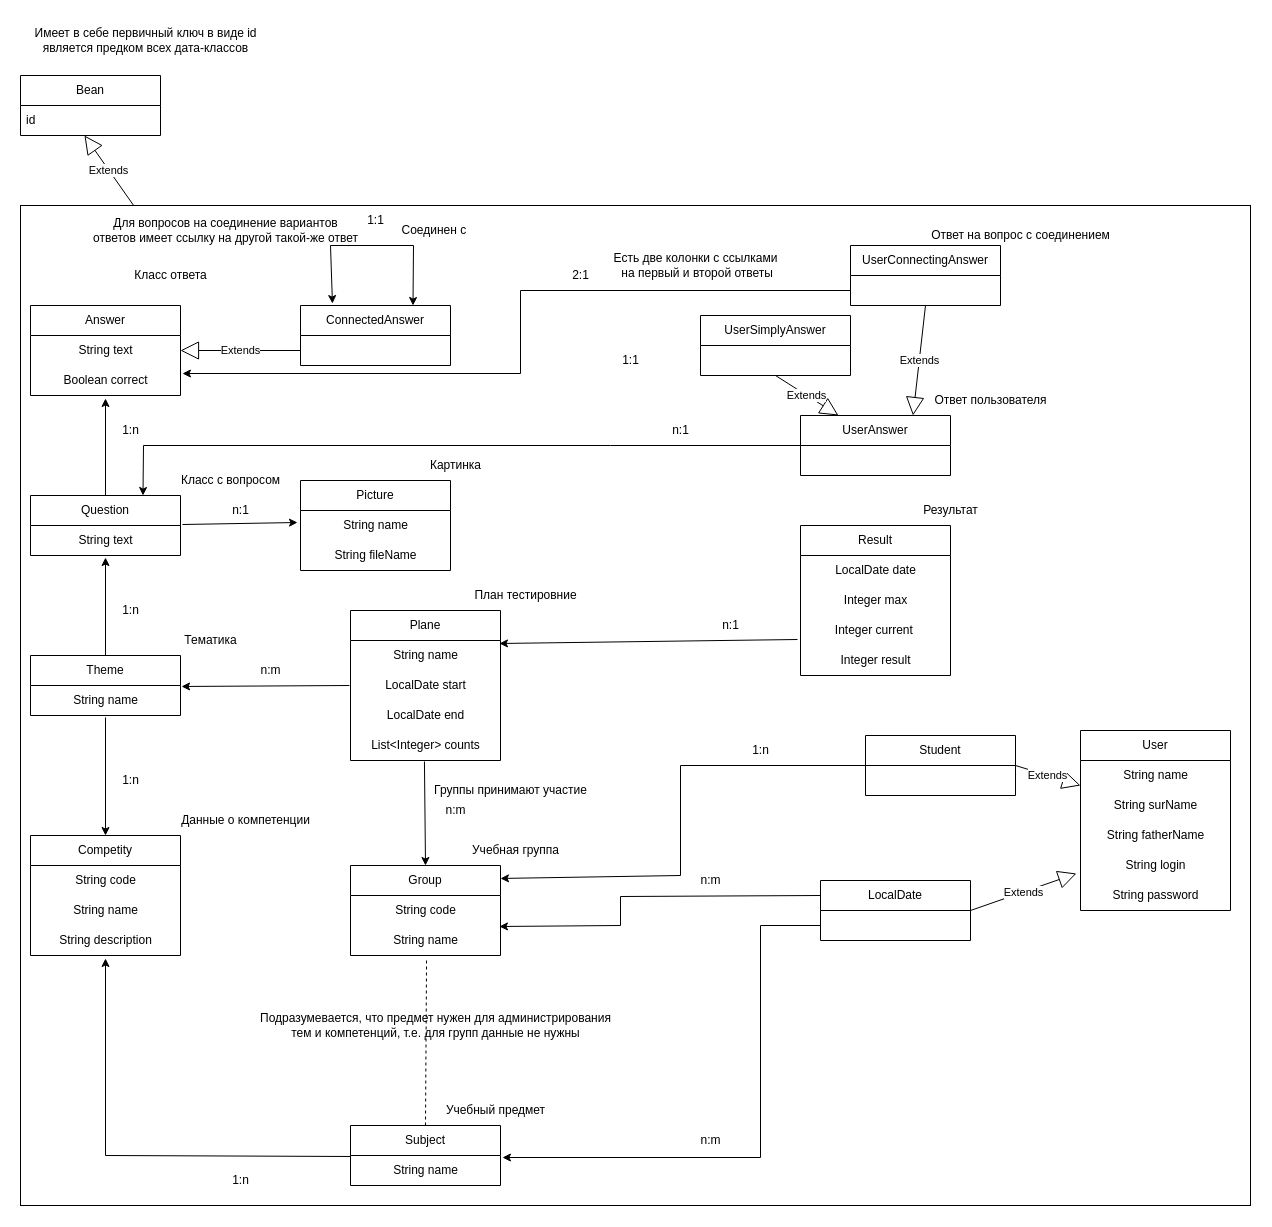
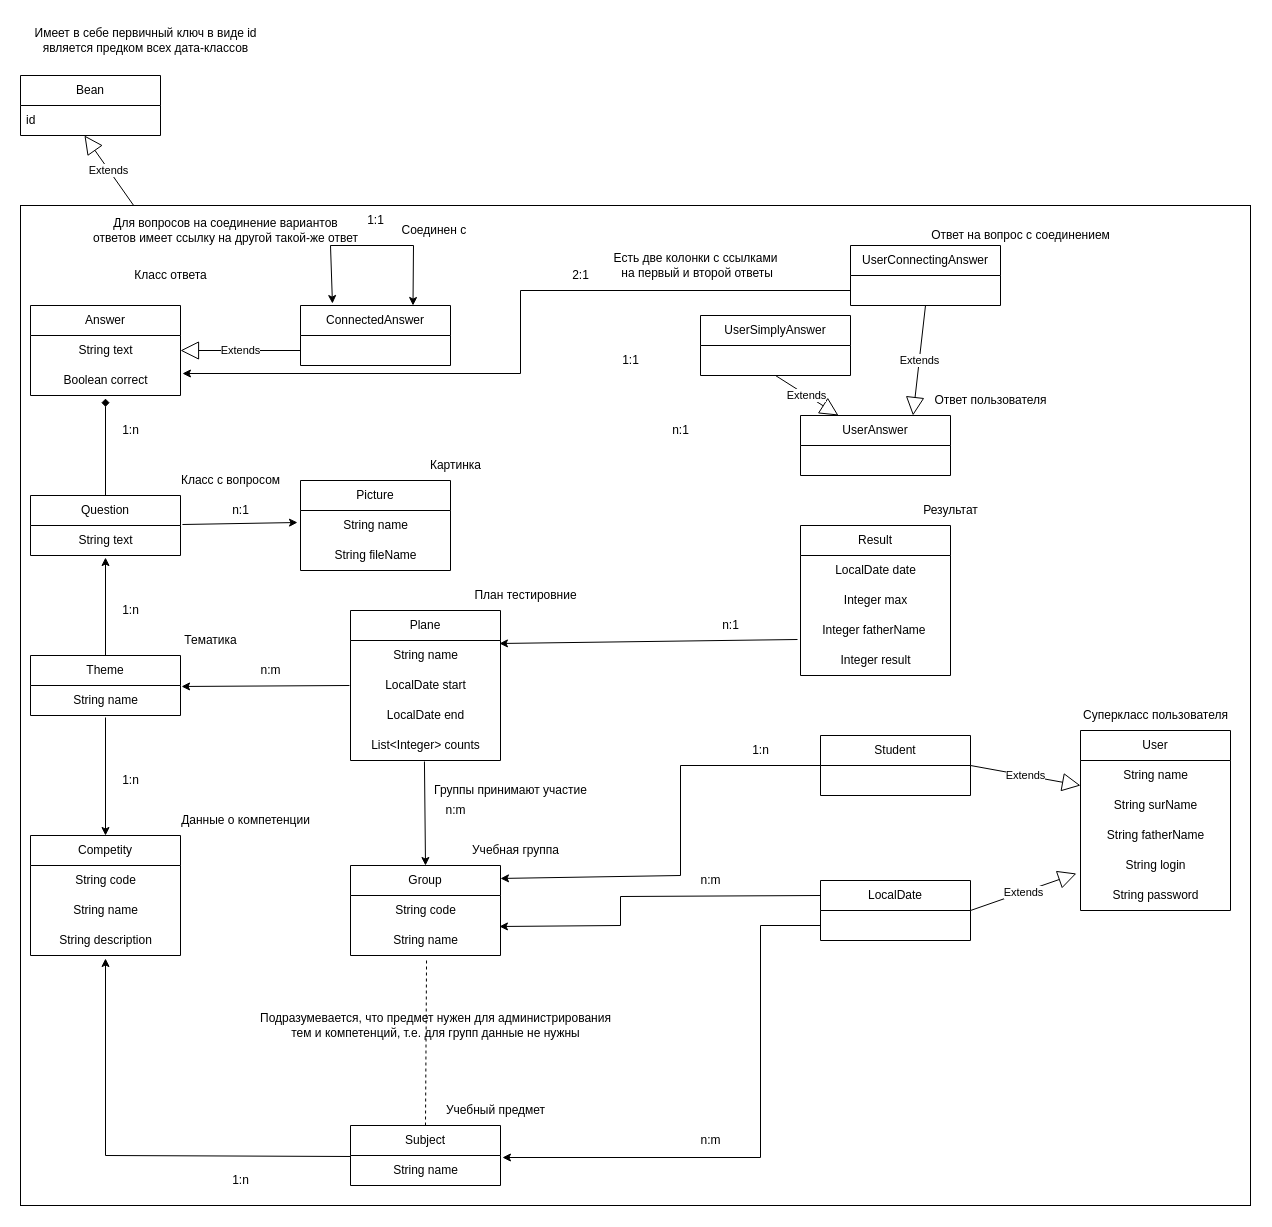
edge "Question" -> "Boolean correct": arrowhead classic -> diamond
edge "UserAnswer" -> "Question": removed
node "Integer current": label "Integer current" -> "Integer fatherName"
node "Суперкласс пользователя": added
node "Student": moved (941, 766) -> (896, 766)
